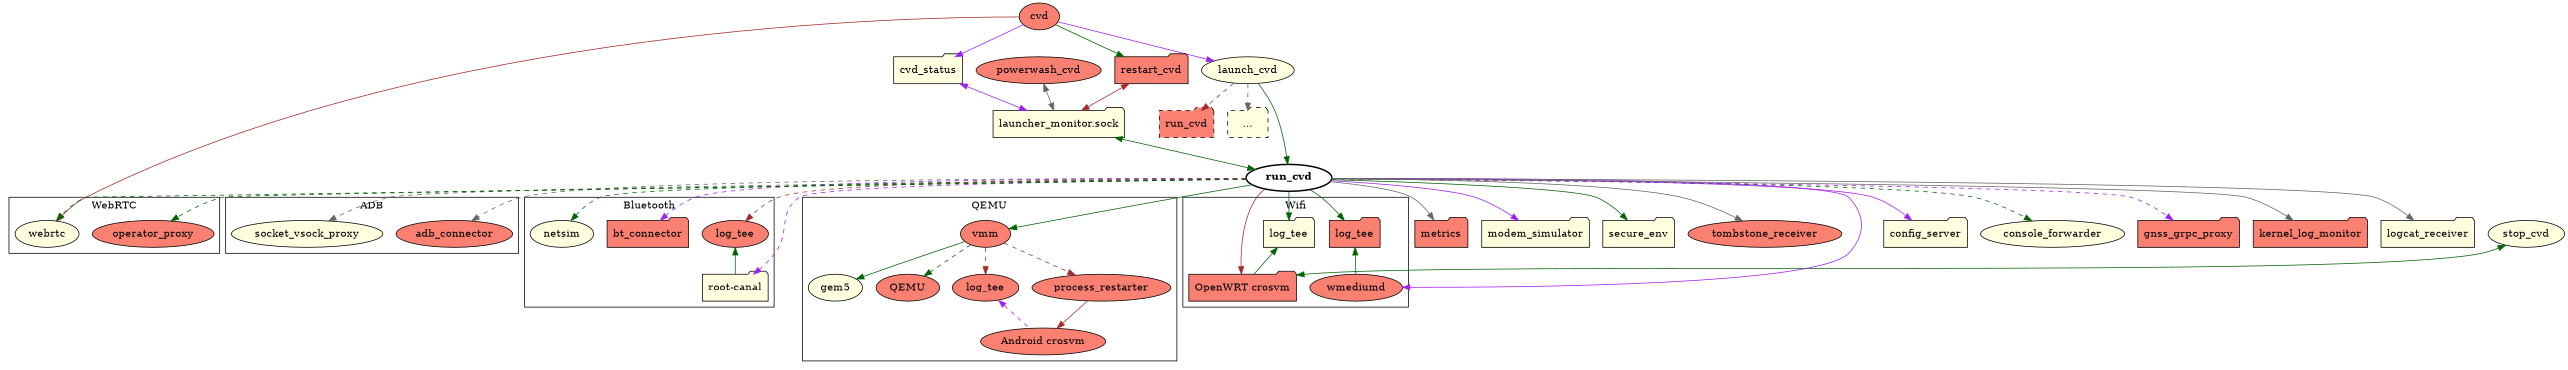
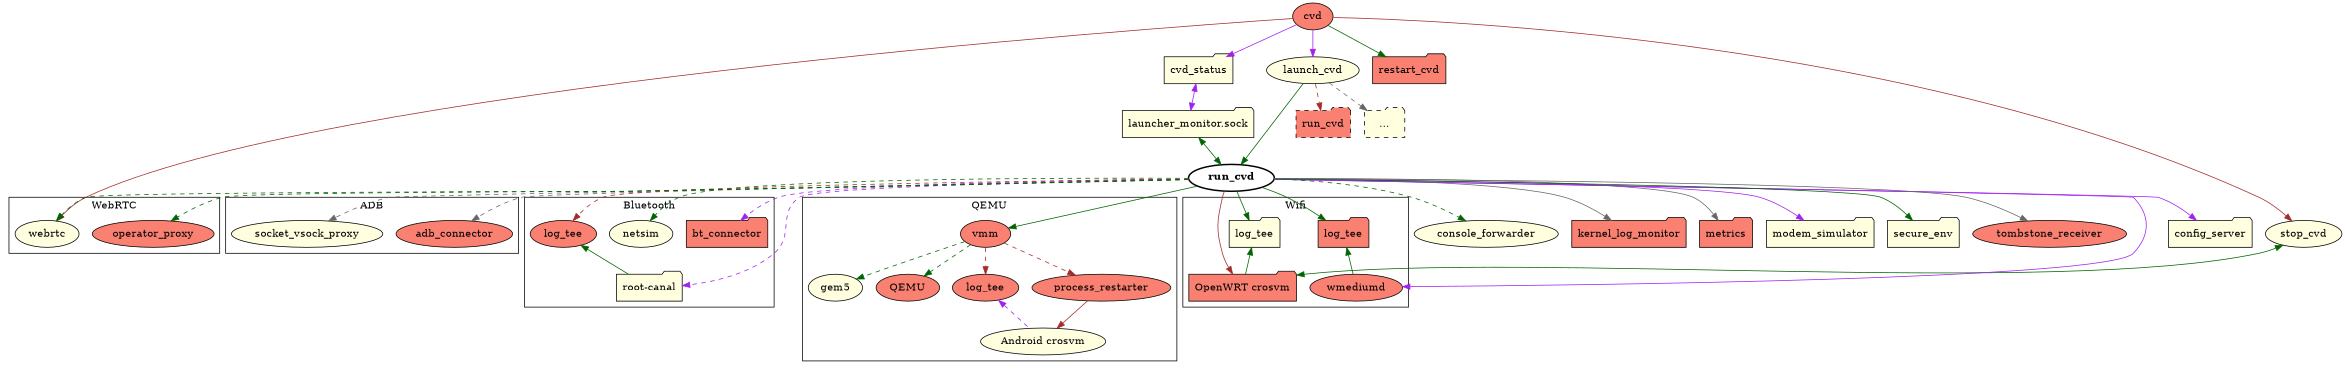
edge "cvd" -> "stop_cvd": added
node "powerwash_cvd": removed
edge "restart_cvd" -- "launcher_monitor.sock": removed
node "gnss_grpc_proxy": removed
node "logcat_receiver": removed
edge "vmm" -> "gem5": style solid -> dashed
node "Android crosvm": fillcolor salmon -> lightyellow
